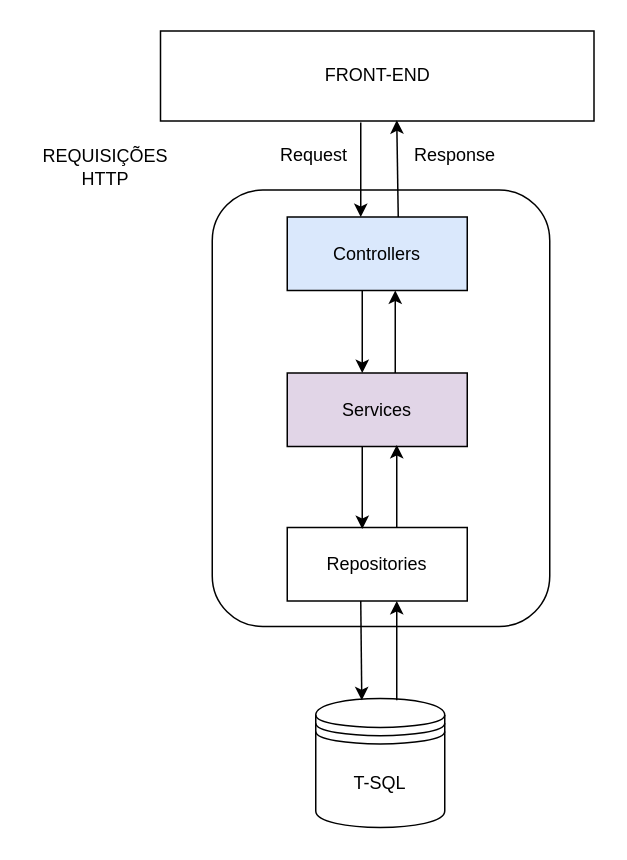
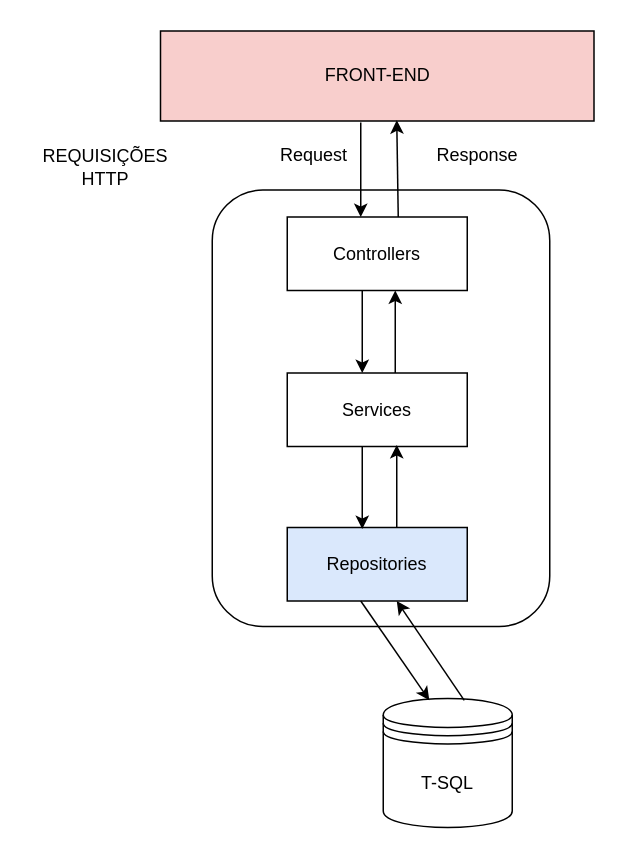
node "FRONT-END": fillcolor #ffffff -> #f8cecc
node "Response": moved (455, 155) -> (478, 155)
node "Controllers": fillcolor #dae8fc -> #ffffff
node "Services": fillcolor #e1d5e7 -> #ffffff
node "Repositories": fillcolor #ffffff -> #dae8fc
node "T-SQL": moved (380, 763) -> (448, 763)
